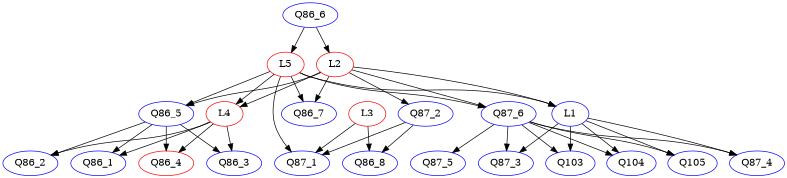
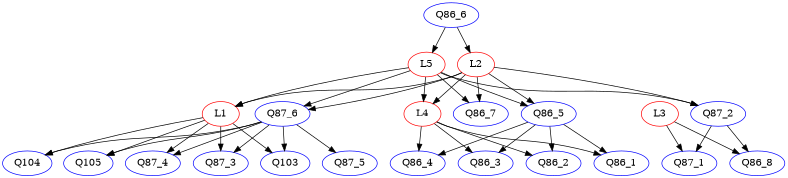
edge "L5" -> "Q87_1": now "L5" -> "Q87_2"
node "L1": color blue -> red
node "Q86_4": color red -> blue
